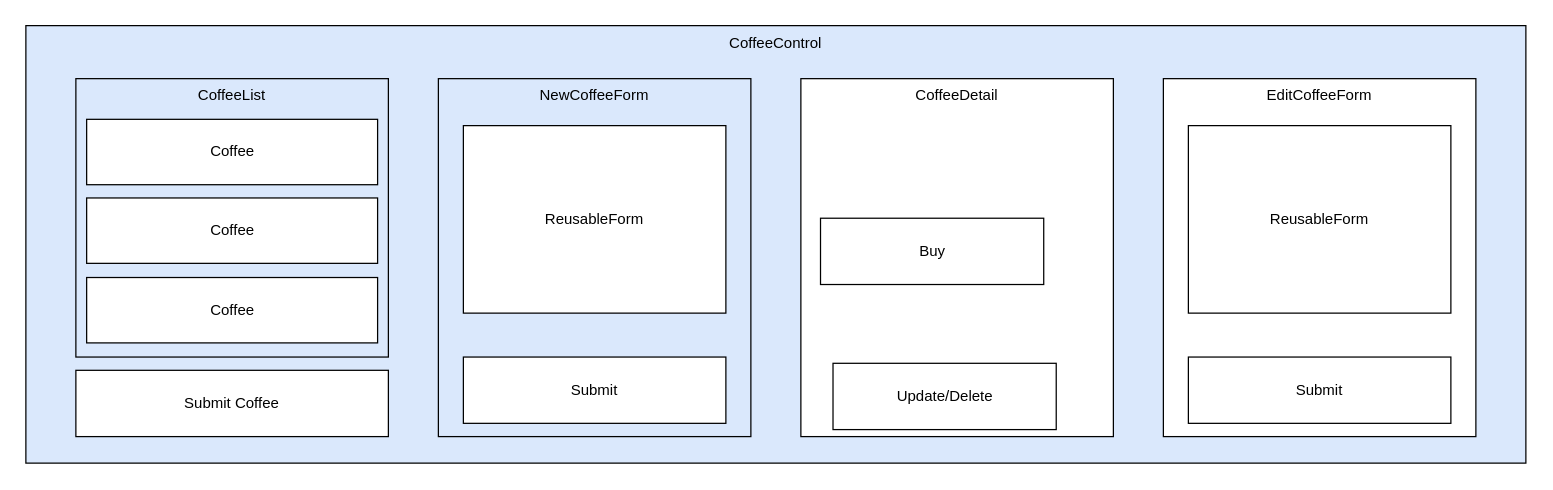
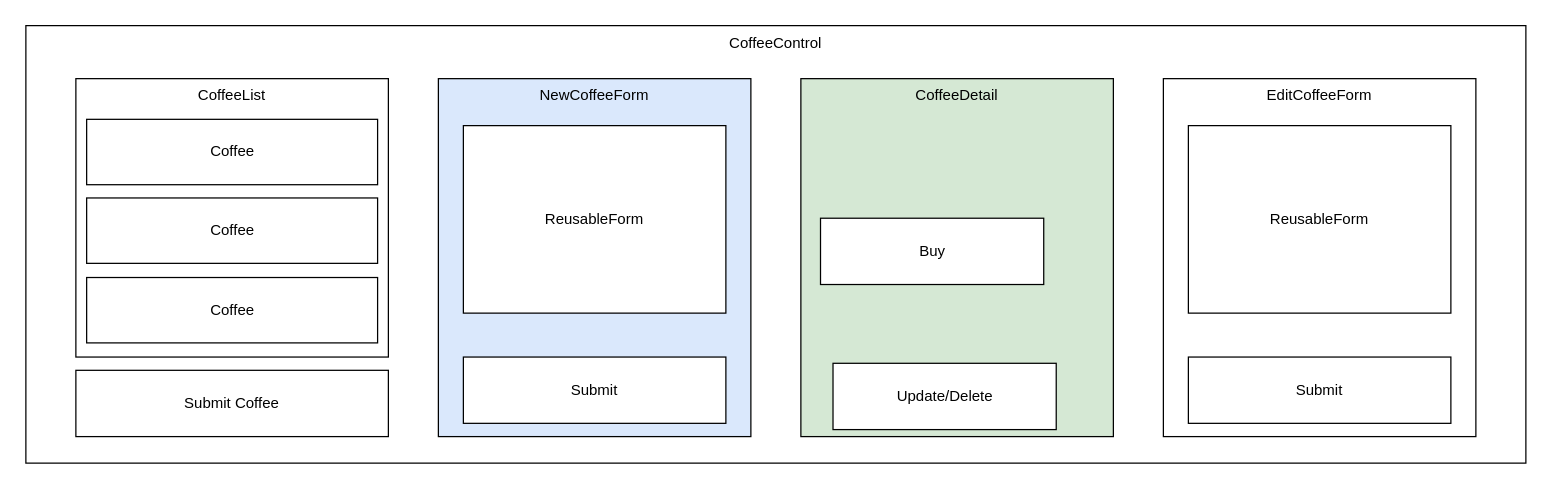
node "CoffeeList": fillcolor #dae8fc -> #ffffff
node "CoffeeDetail": fillcolor #ffffff -> #d5e8d4
node "CoffeeControl": fillcolor #dae8fc -> #ffffff
